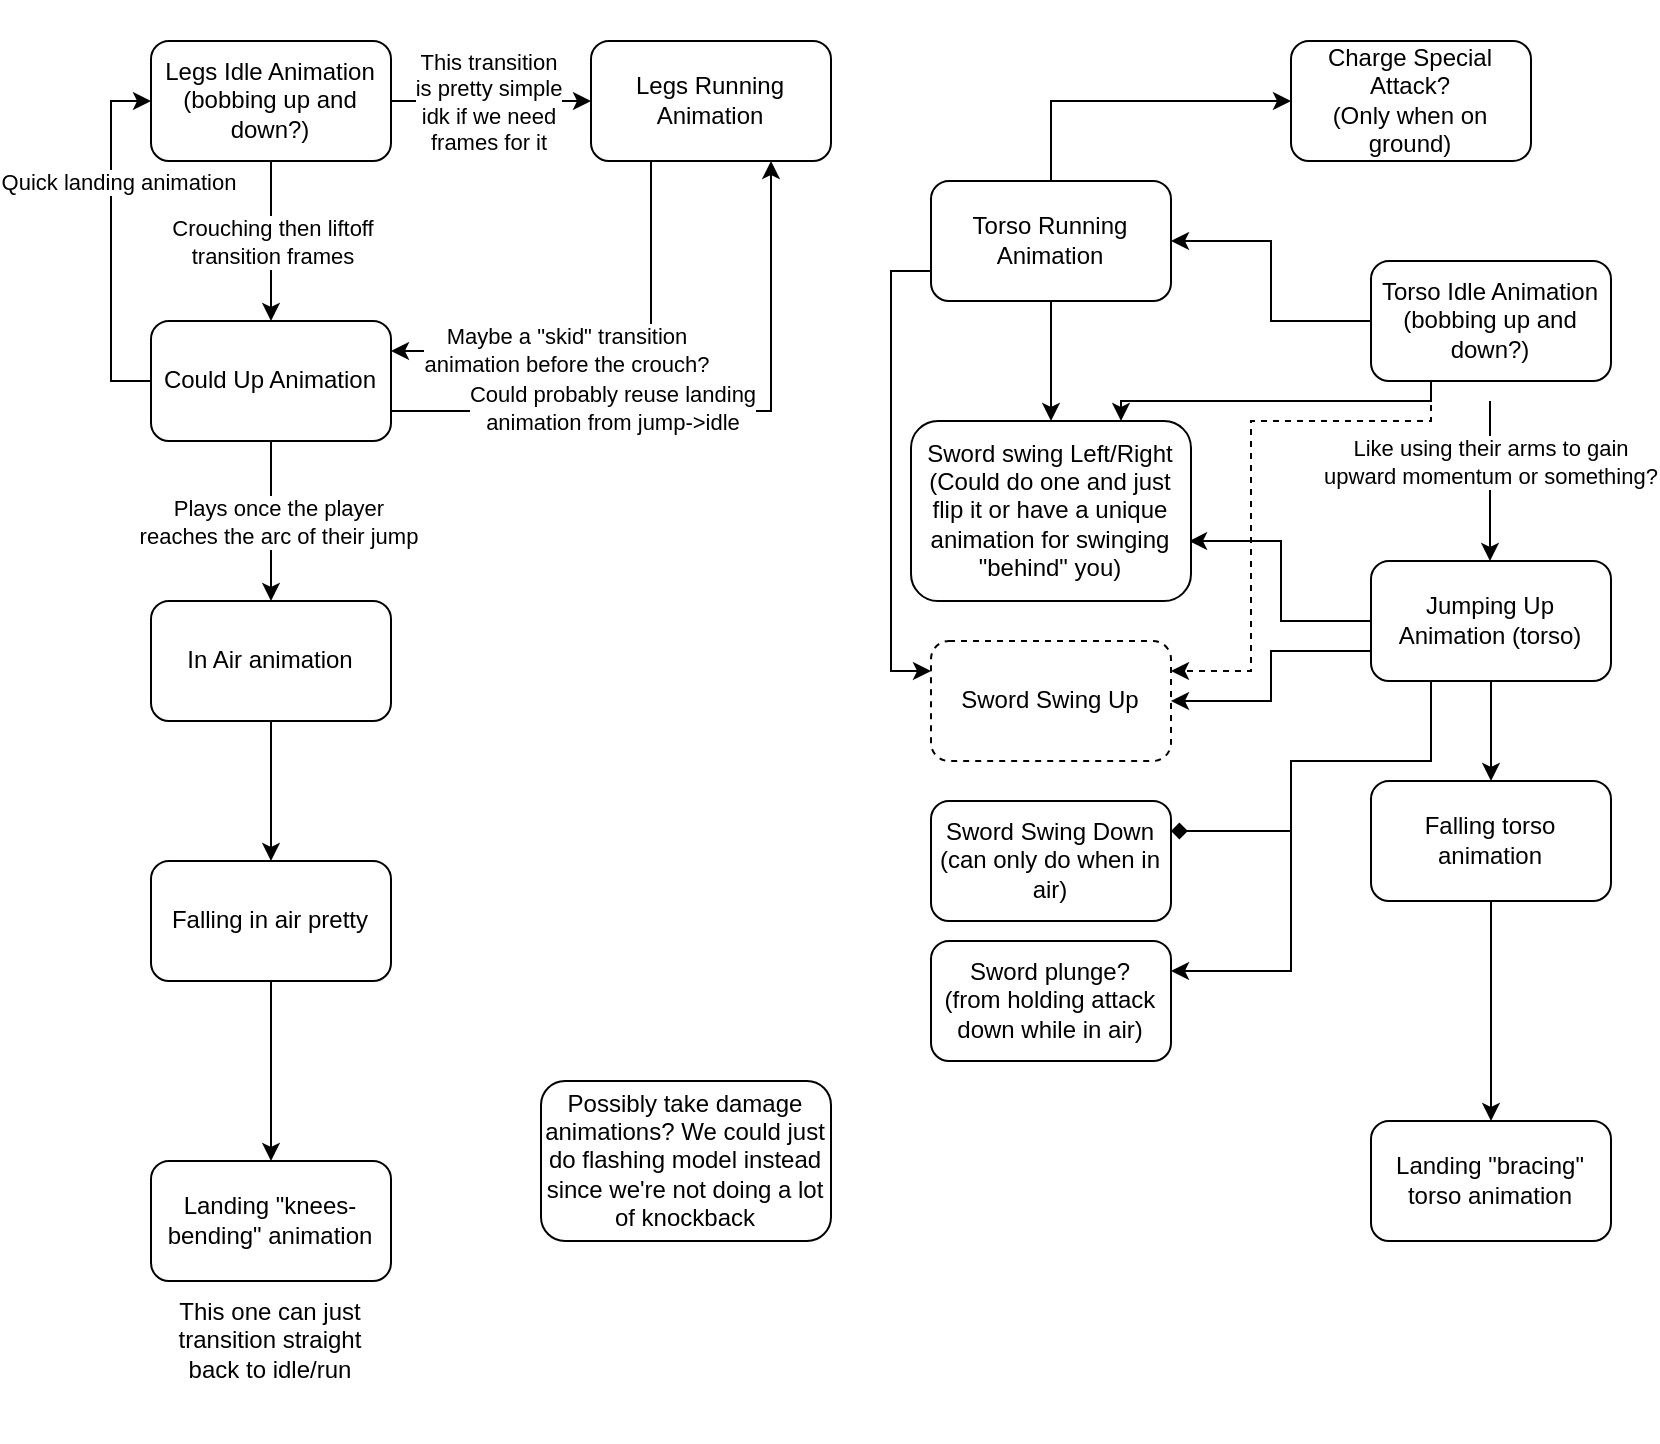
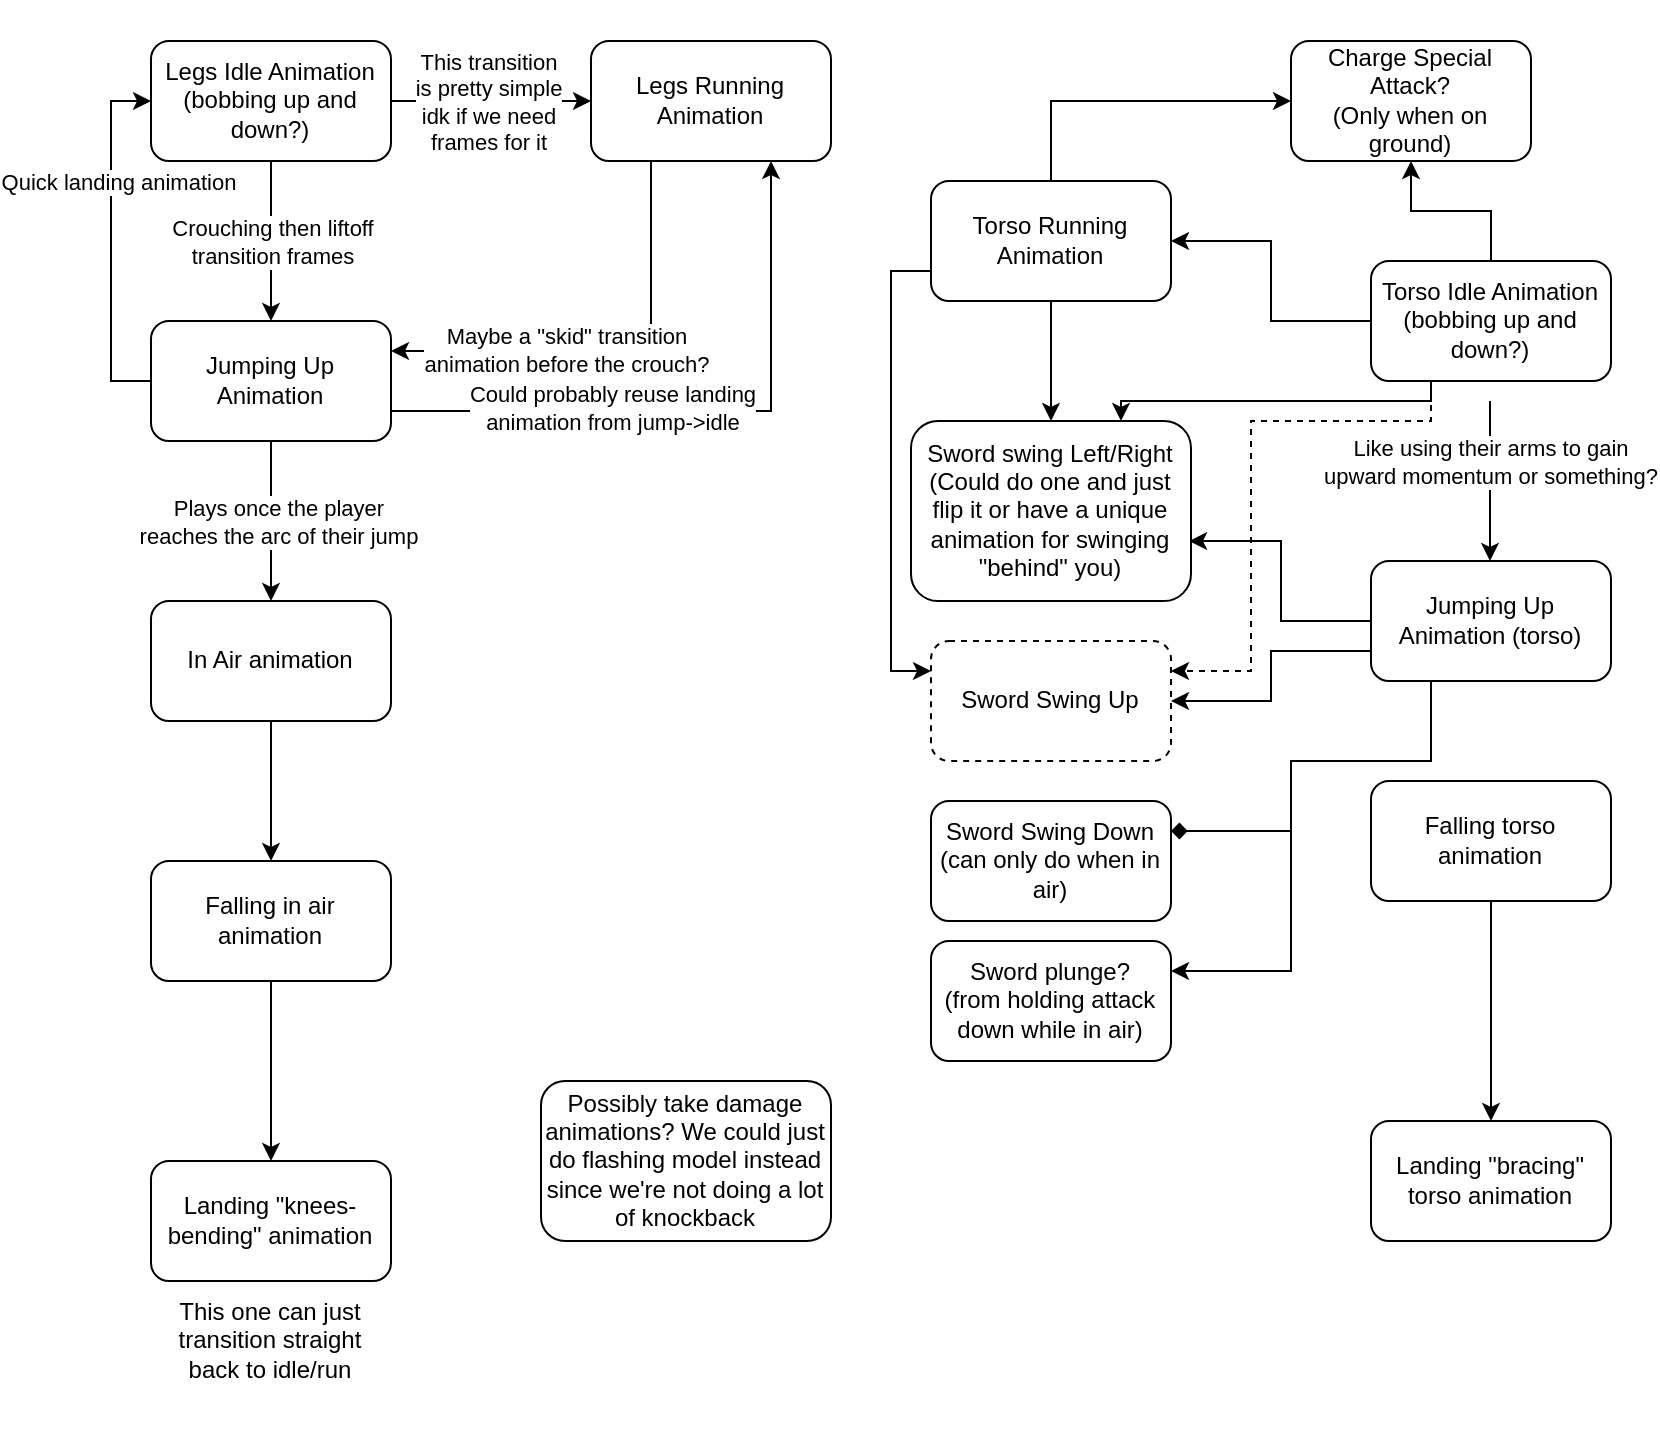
edge "Torso Idle Animation (bobbing up and down?)" -> "Charge Special Attack? (Only when on ground)": added
node "Could Up Animation": label "Could Up Animation" -> "Jumping Up Animation"
edge "Jumping Up Animation (torso)" -> "Falling torso animation": removed
node "Falling in air pretty": label "Falling in air pretty" -> "Falling in air animation"
